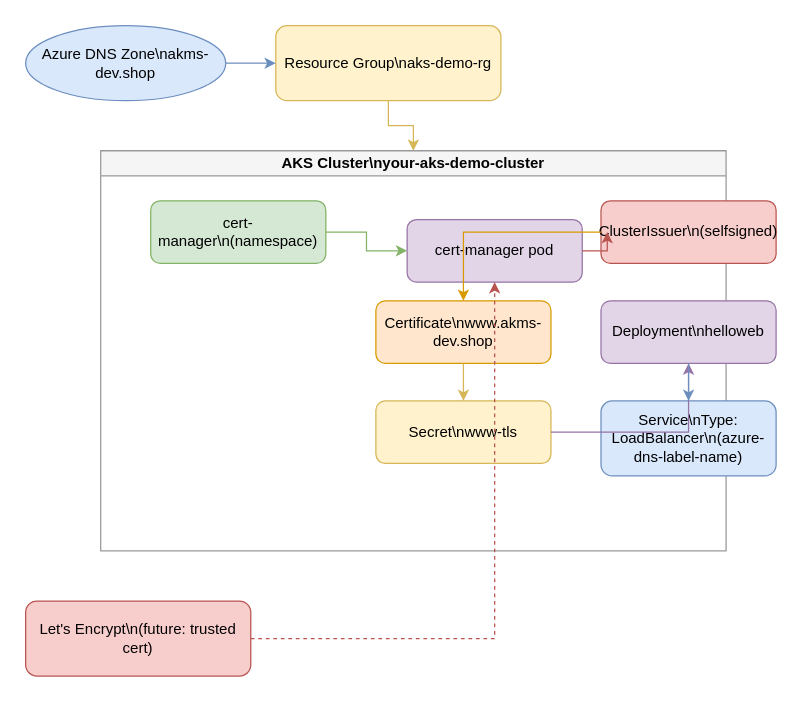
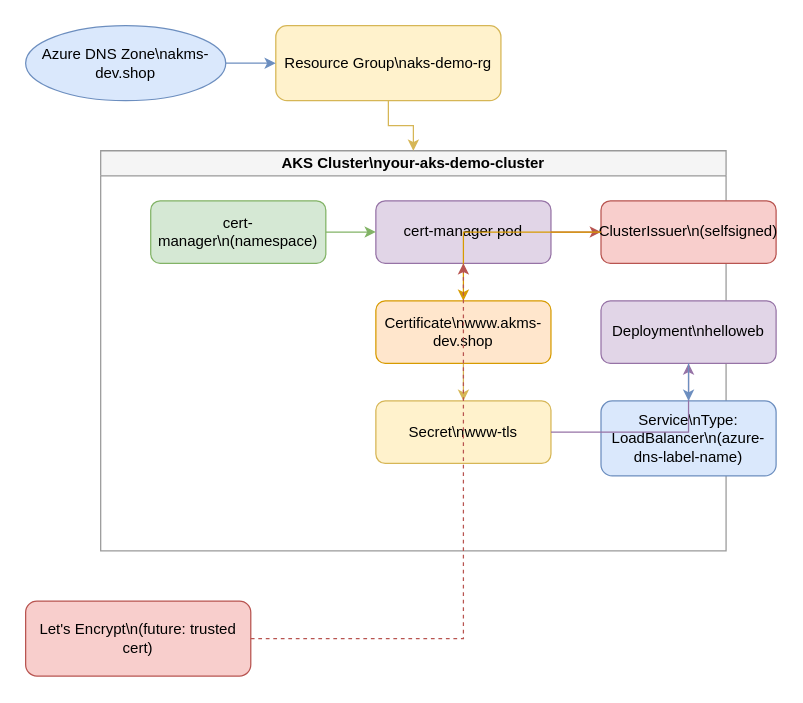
node "cert-manager pod": moved (494, 251) -> (463, 232)
